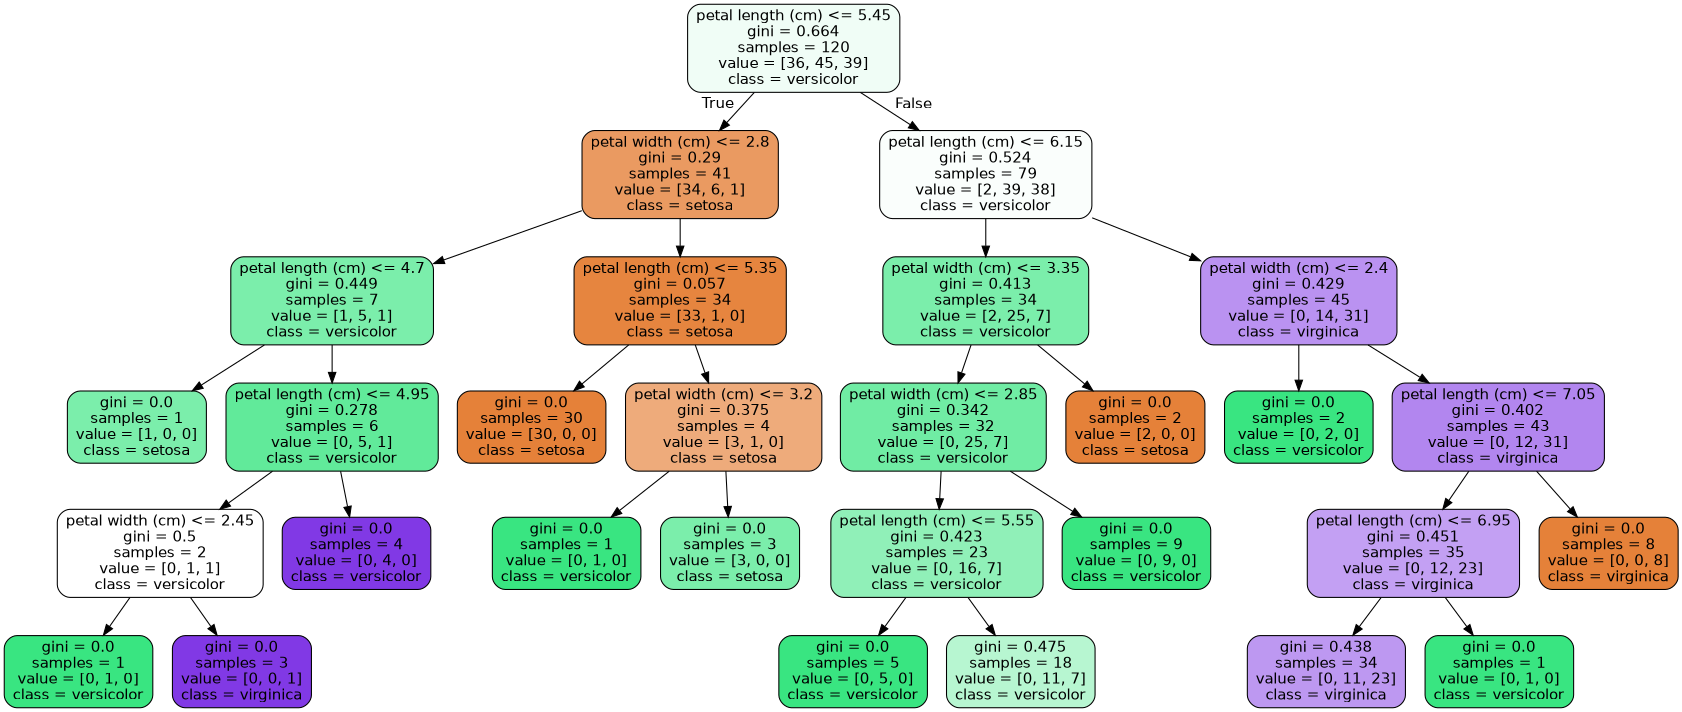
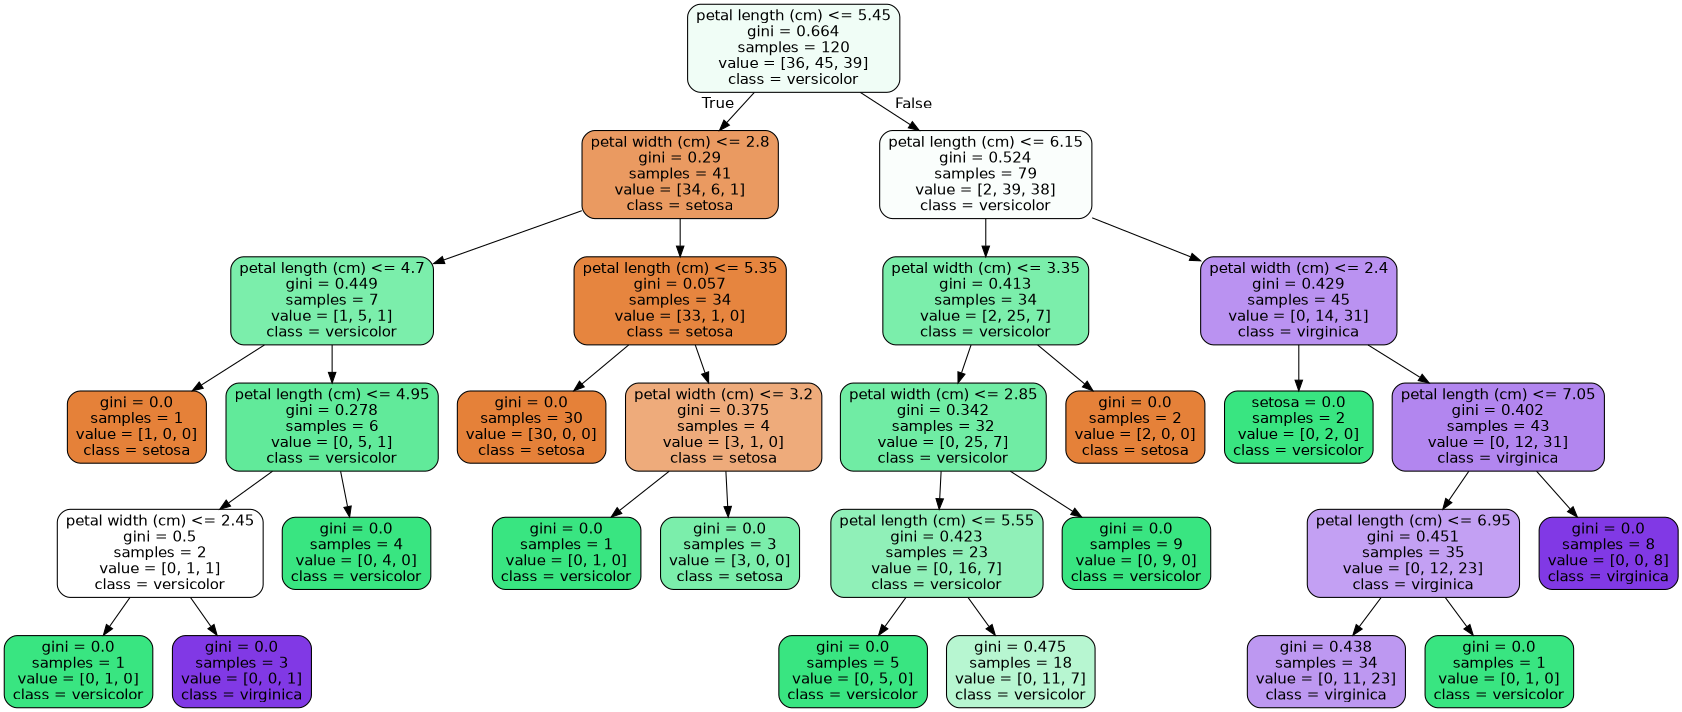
node "gini = 0.0 samples = 1 value = [1, 0, 0] class = setosa": fillcolor #7beeab -> #e58139
node "gini = 0.0 samples = 2 value = [0, 2, 0] class = versicolor": label "gini = 0.0 samples = 2 value = [0, 2, 0] class = versicolor" -> "setosa = 0.0 samples = 2 value = [0, 2, 0] class = versicolor"
node "gini = 0.0 samples = 4 value = [0, 4, 0] class = versicolor": fillcolor #8139e5 -> #39e581
node "gini = 0.0 samples = 8 value = [0, 0, 8] class = virginica": fillcolor #e58139 -> #8139e5
